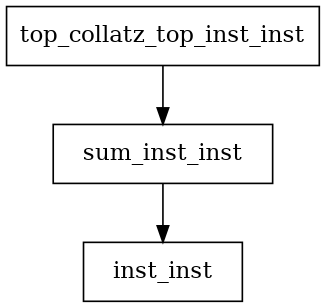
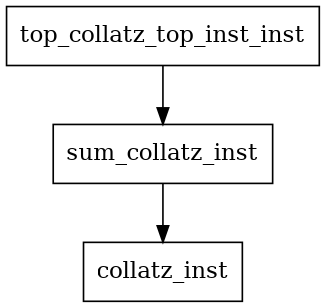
node "sum_inst_inst": label "sum_inst_inst" -> "sum_collatz_inst"
node "inst_inst": label "inst_inst" -> "collatz_inst"
